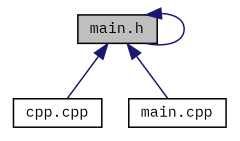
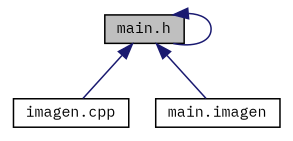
node "cpp.cpp": label "cpp.cpp" -> "imagen.cpp"
node "main.cpp": label "main.cpp" -> "main.imagen"
